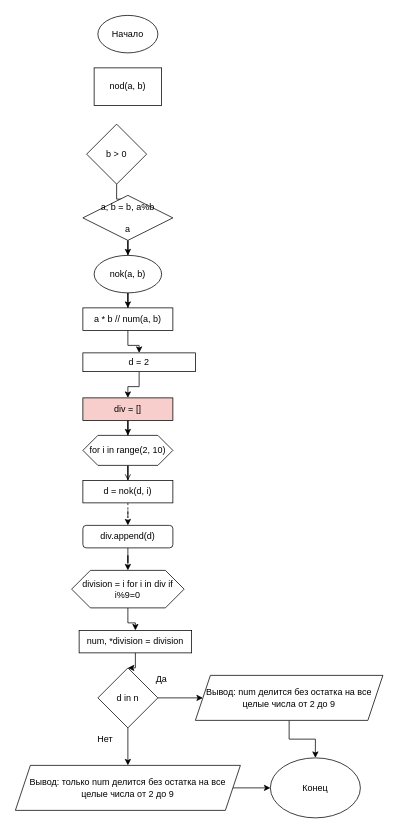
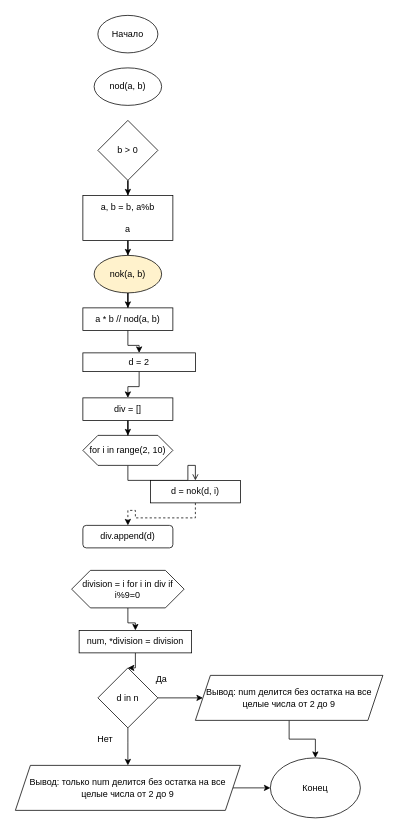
node "nod(a, b)": shape rectangle -> ellipse
node "b > 0": moved (117, 154) -> (128, 150)
node "a, b = b, a%b a": shape diamond -> rectangle
node "nok(a, b)": fillcolor #ffffff -> #fff2cc
node "a * b // num(a, b)": label "a * b // num(a, b)" -> "a * b // nod(a, b)"
node "div = []": fillcolor #f8cecc -> #ffffff
node "d = nok(d, i)": moved (128, 492) -> (195, 492)
edge "div.append(d)" -> "division = i for i in div if i%9=0": removed
